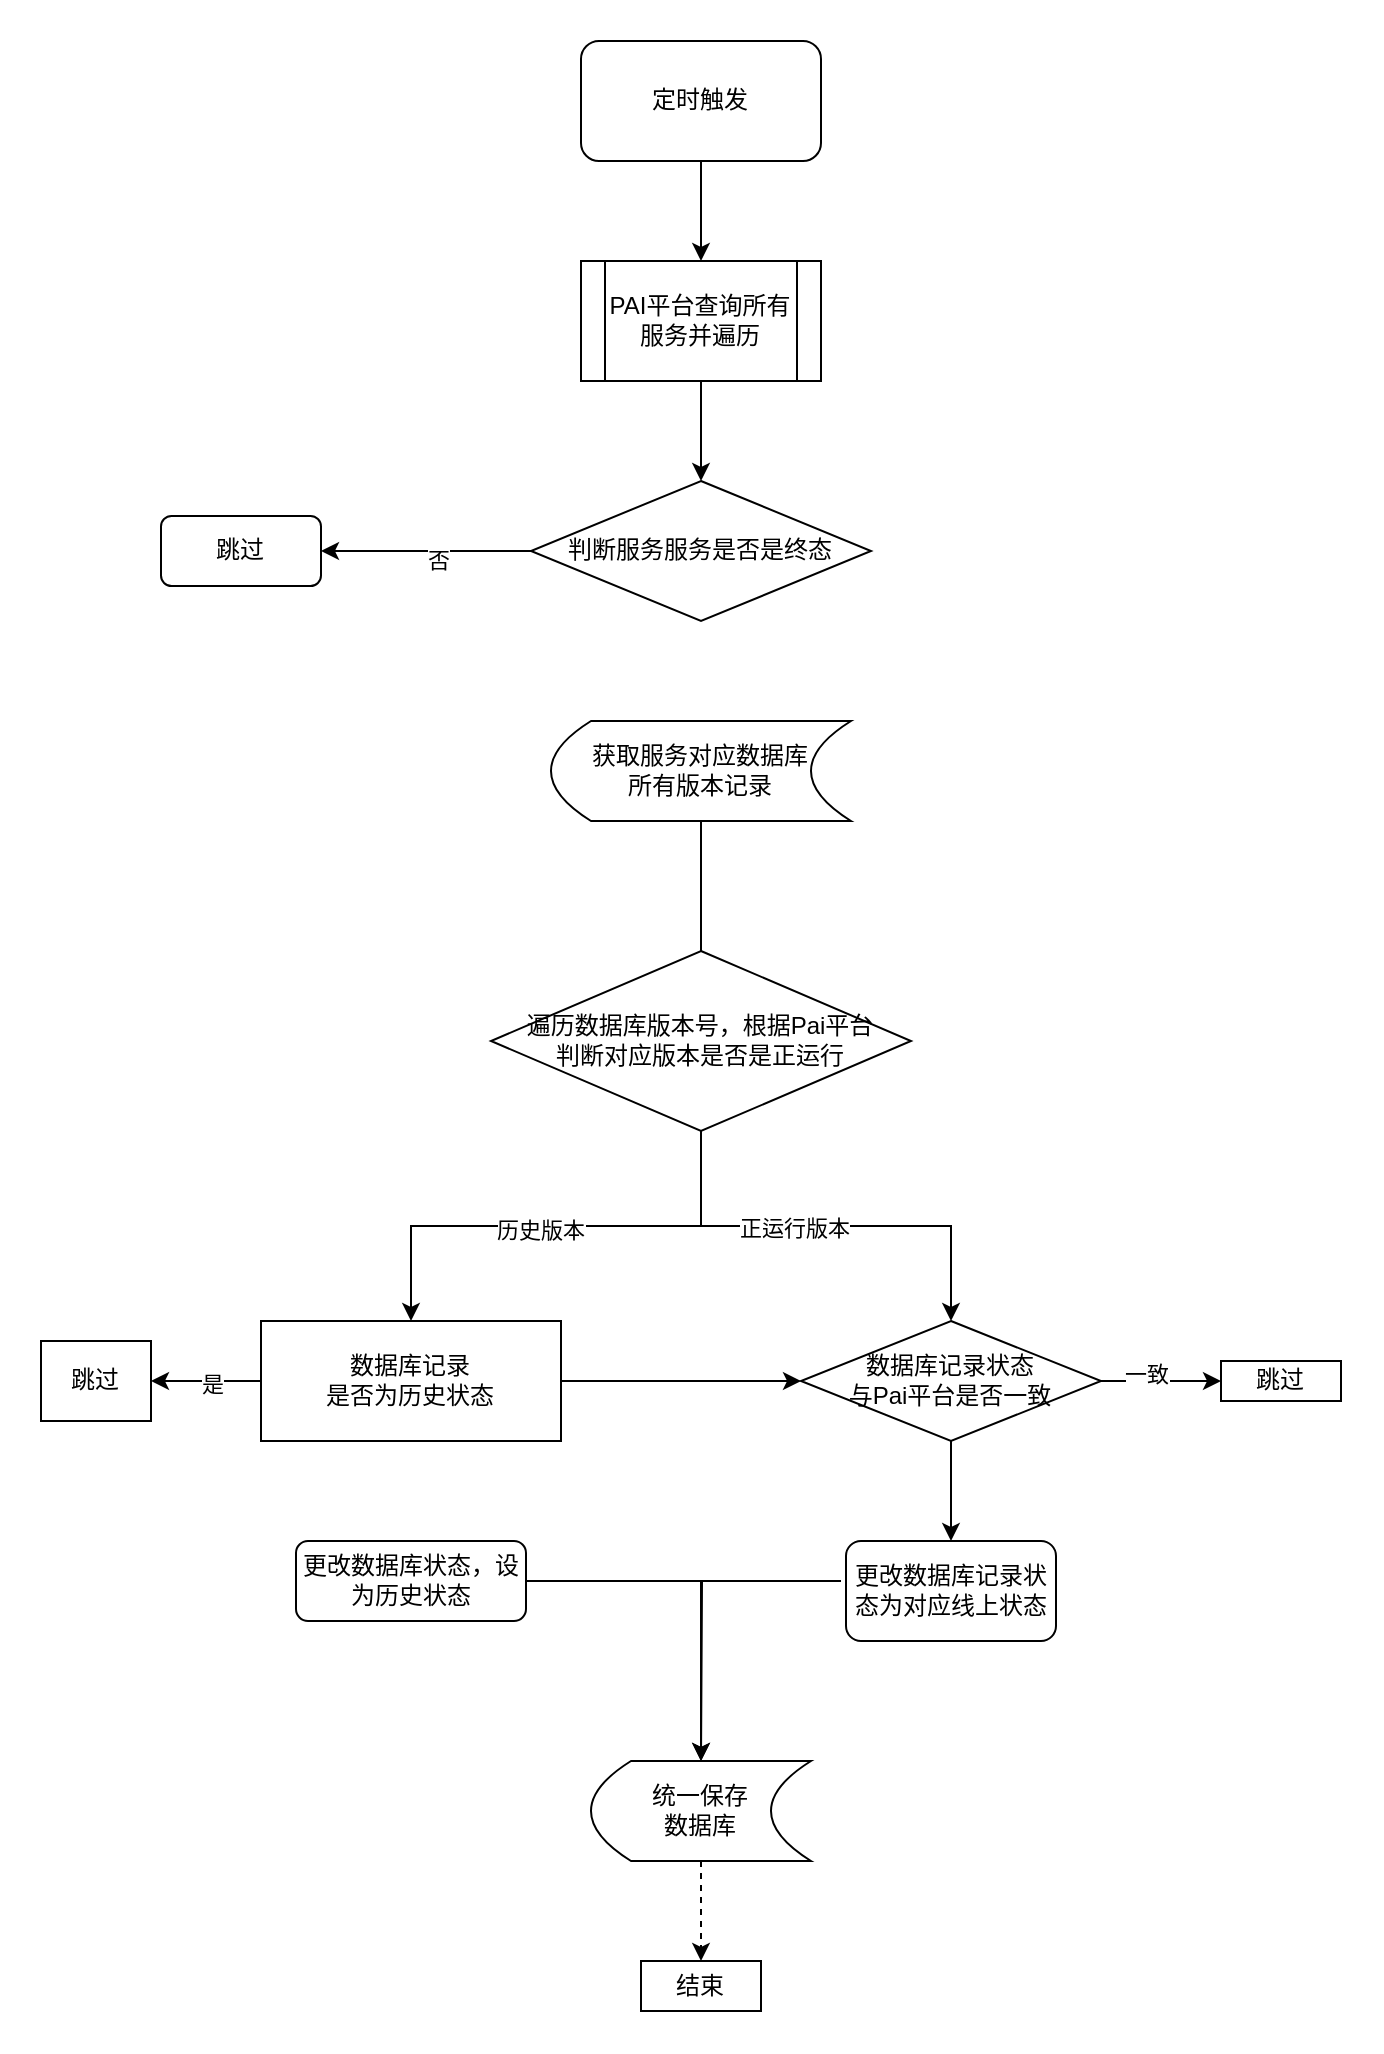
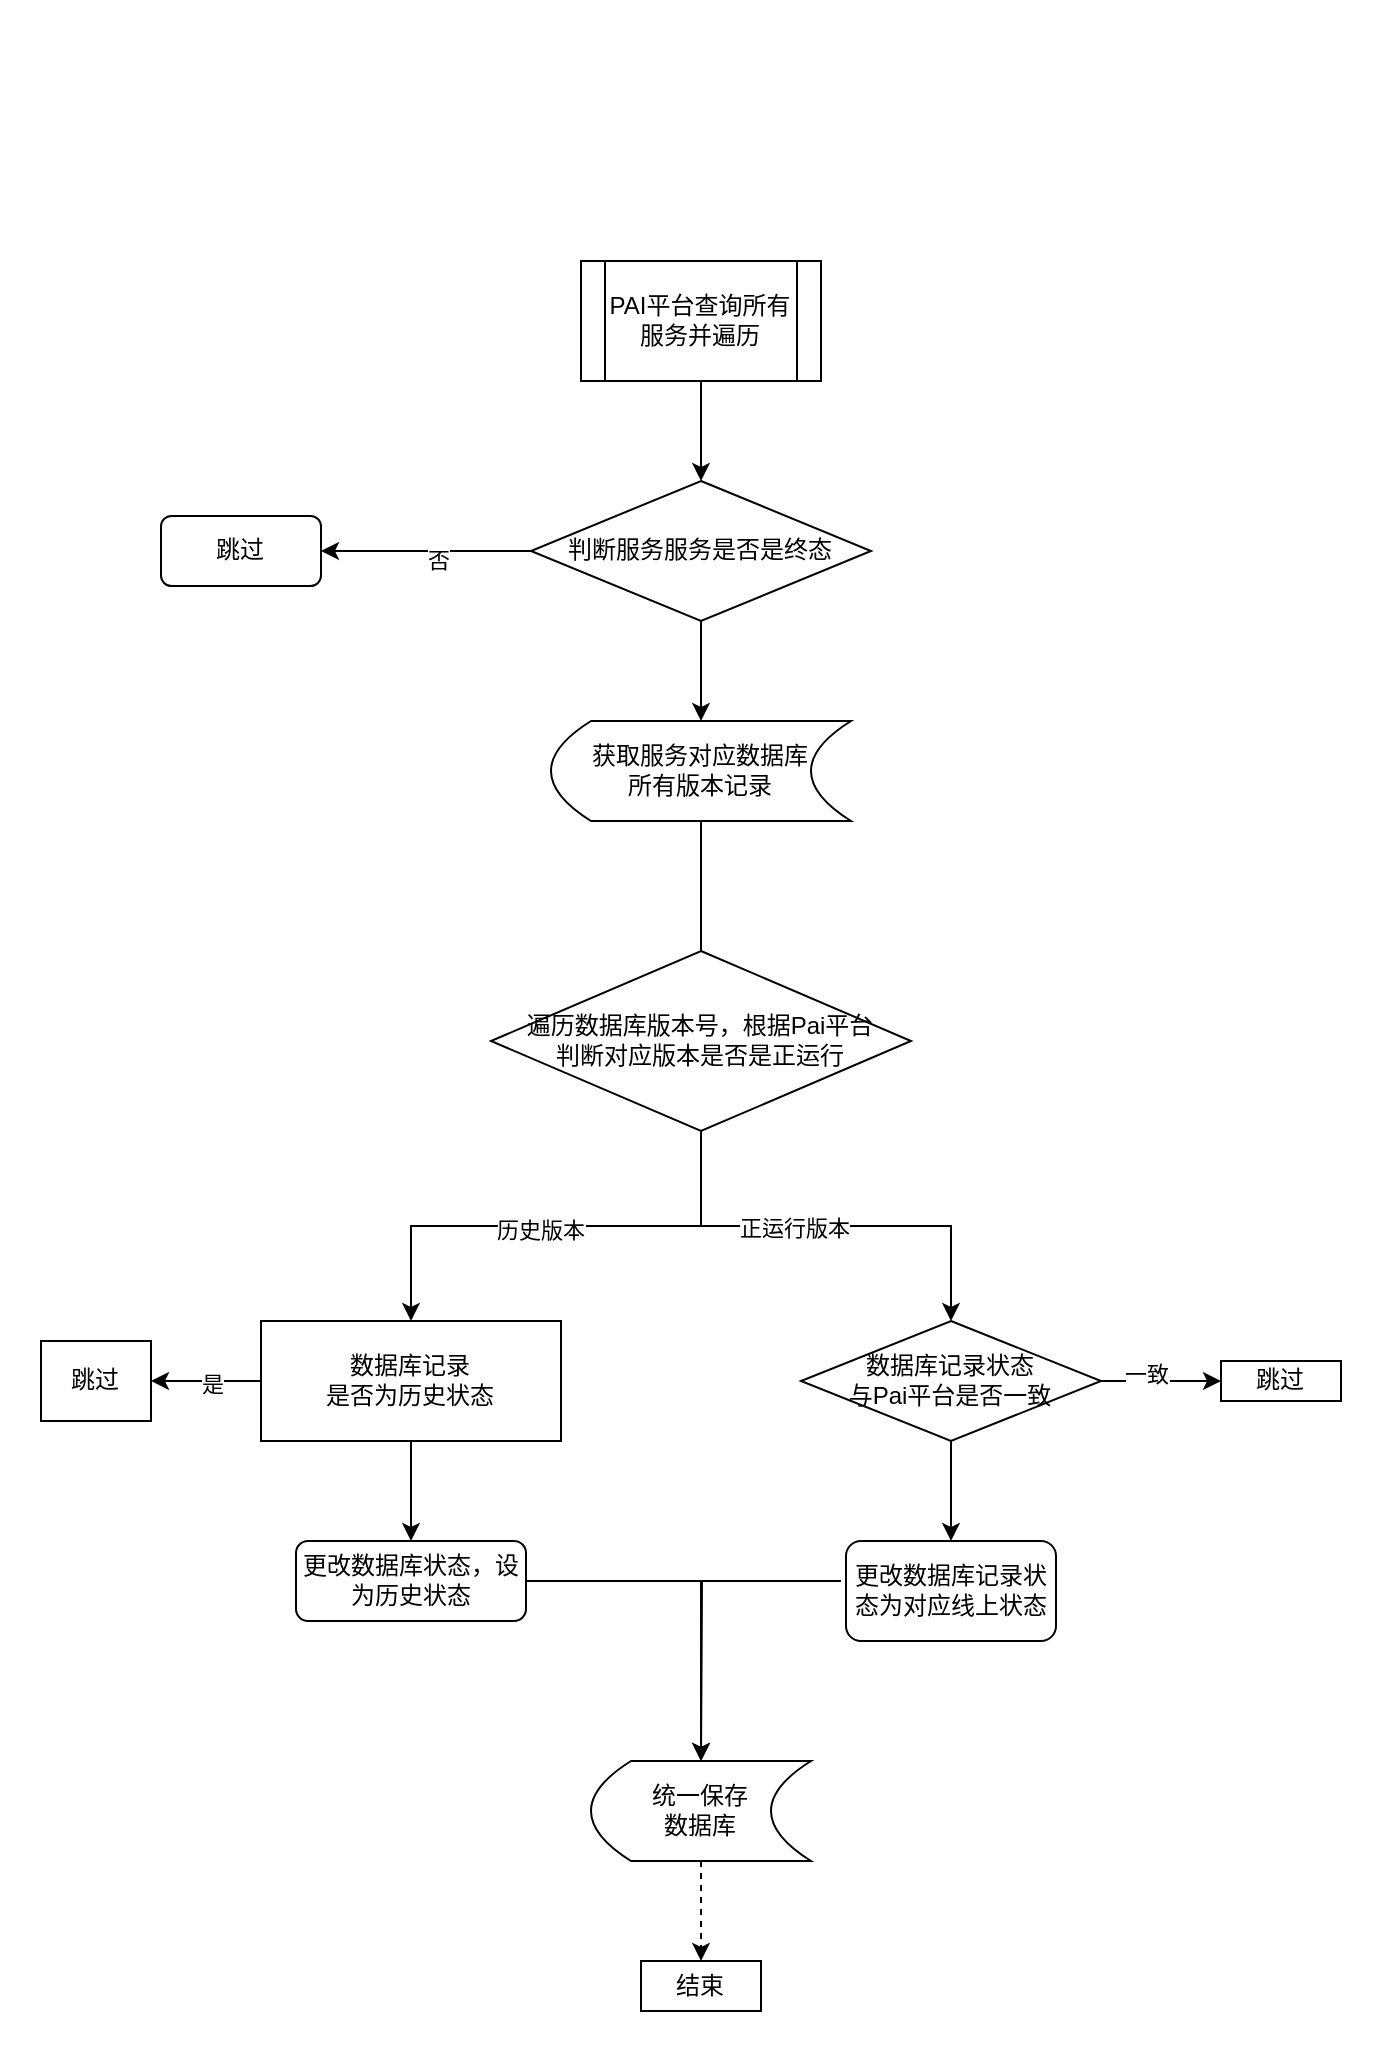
node "定时触发": removed
edge "定时触发" -> "PAI平台查询所有服务并遍历": removed
edge "判断服务服务是否是终态" -> "获取服务对应数据库 所有版本记录": added
edge "数据库记录 是否为历史状态" -> "数据库记录状态 与Pai平台是否一致": now "数据库记录 是否为历史状态" -> "更改数据库状态，设为历史状态"
